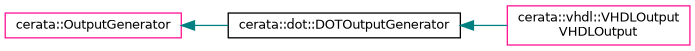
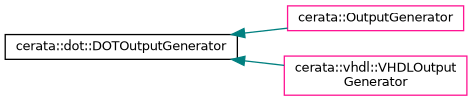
edge "cerata::dot::DOTOutputGenerator" -> "cerata::OutputGenerator": reversed
node "cerata::vhdl::VHDLOutput VHDLOutput": label "cerata::vhdl::VHDLOutput VHDLOutput" -> "cerata::vhdl::VHDLOutput Generator"
